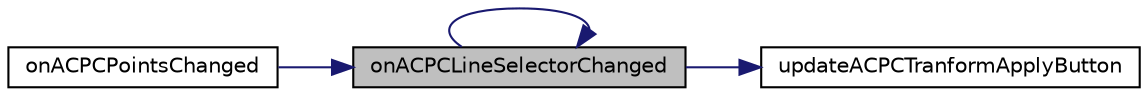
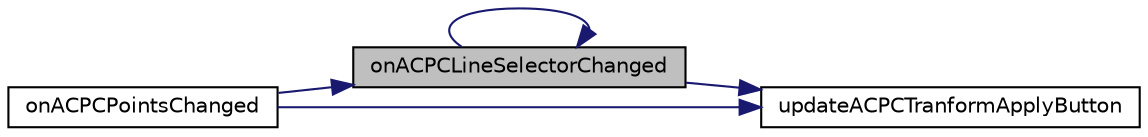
edge "onACPCPointsChanged" -> "updateACPCTranformApplyButton": added
